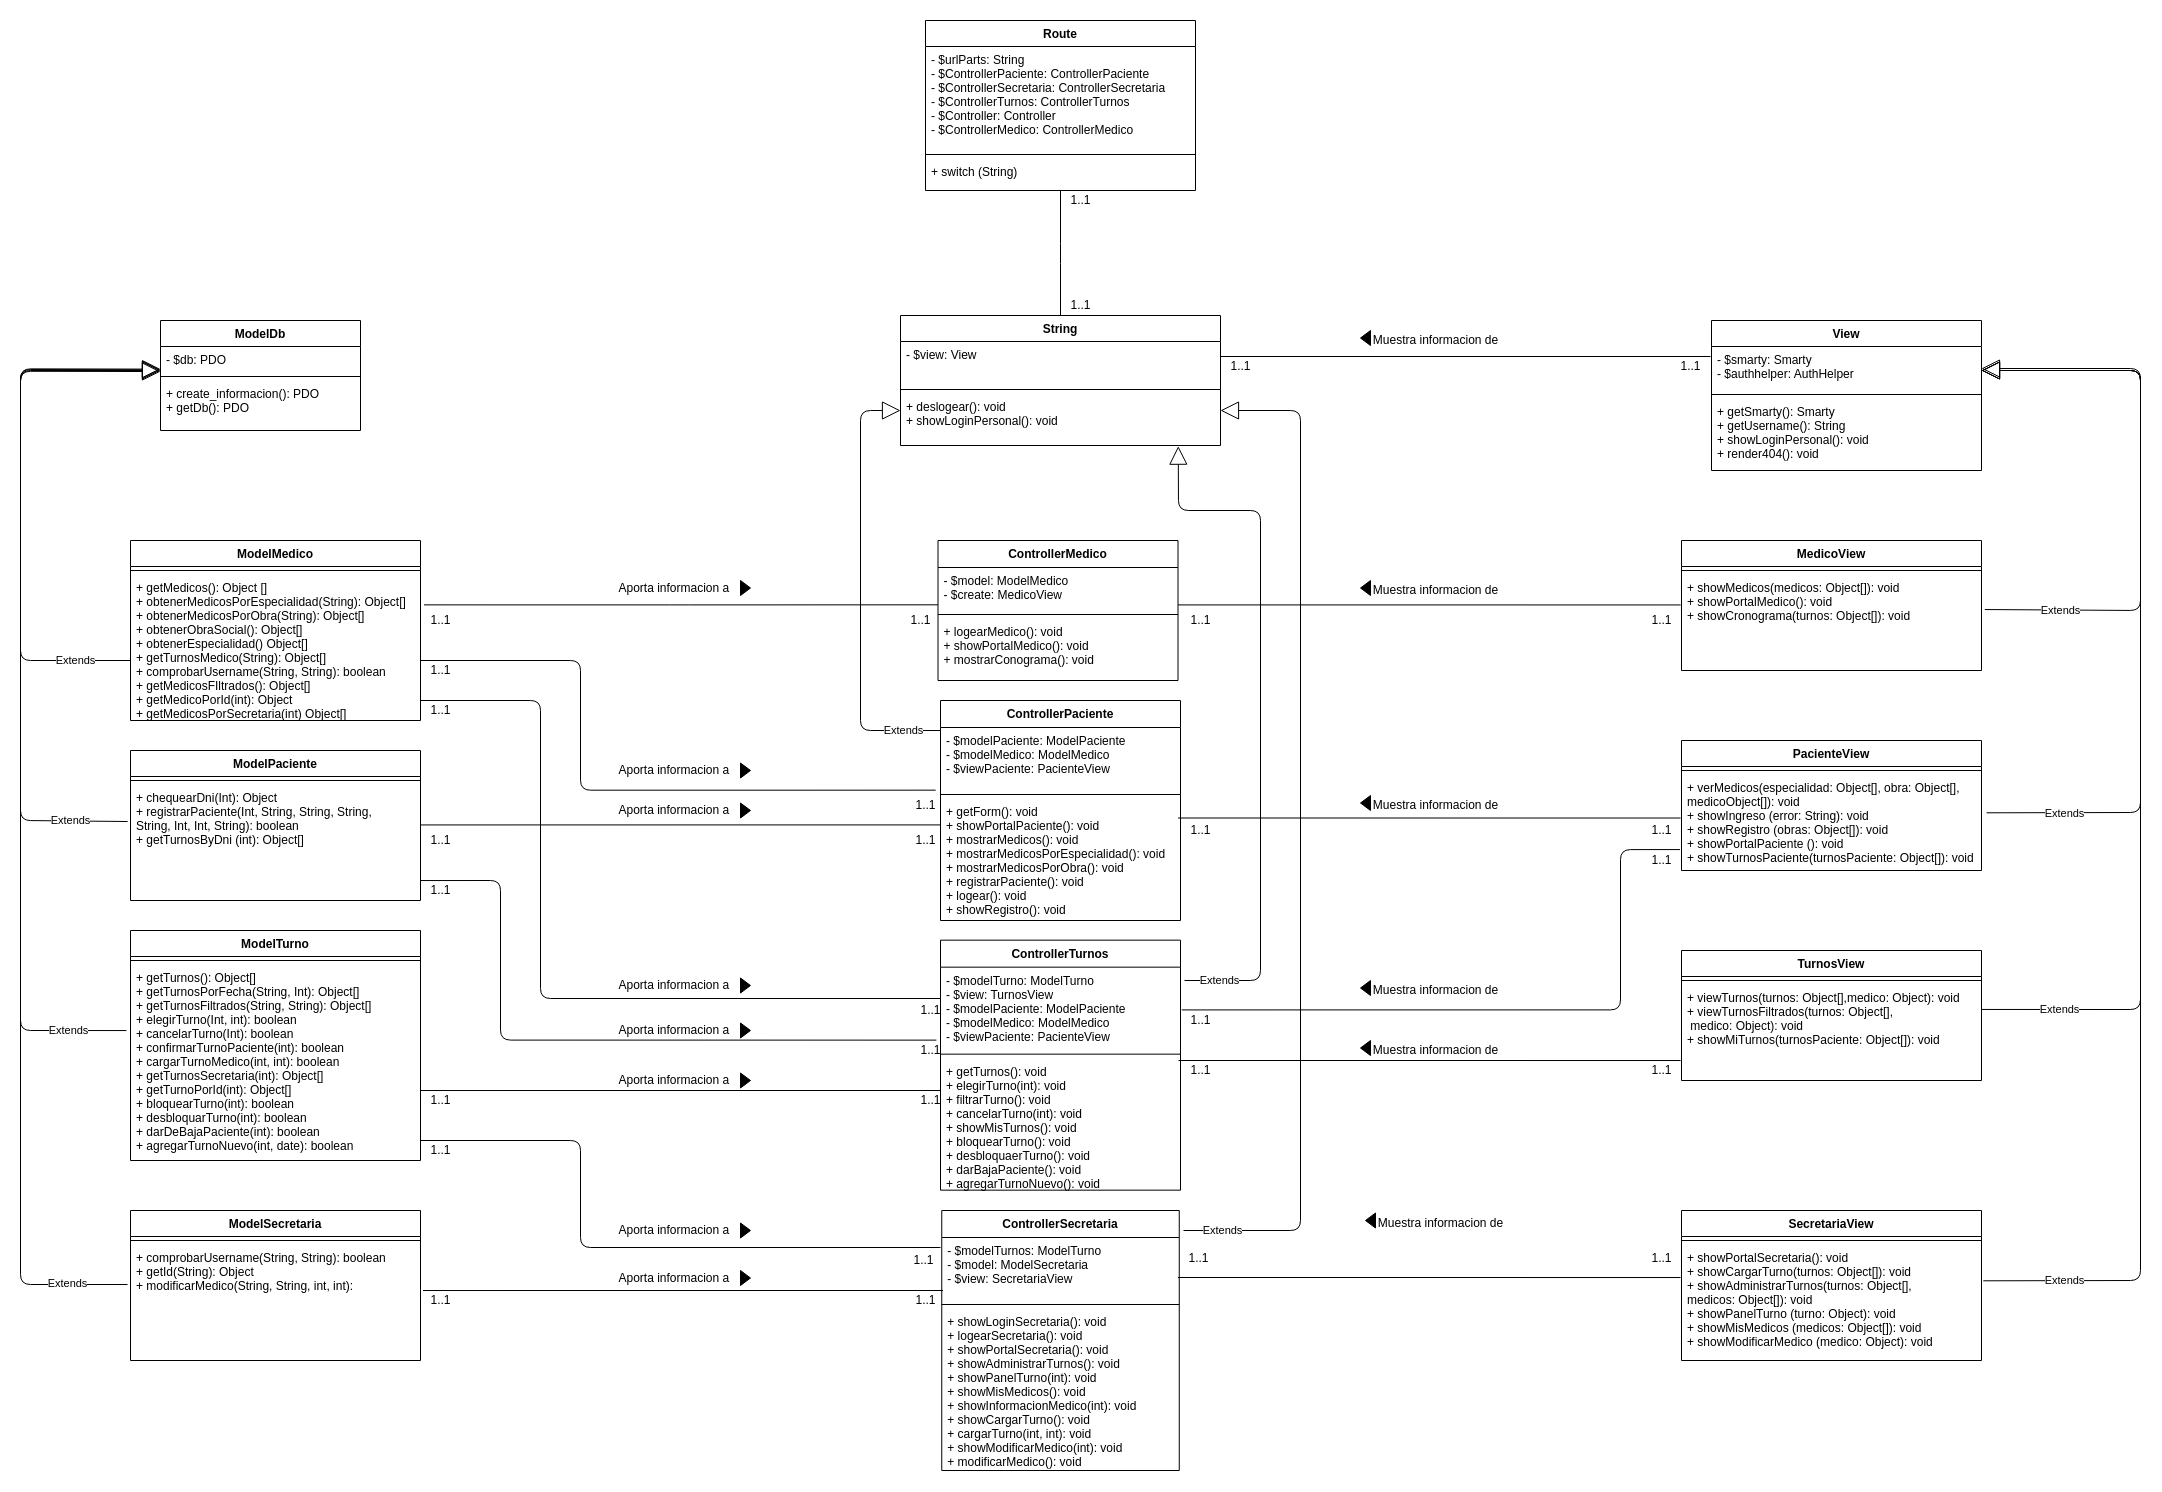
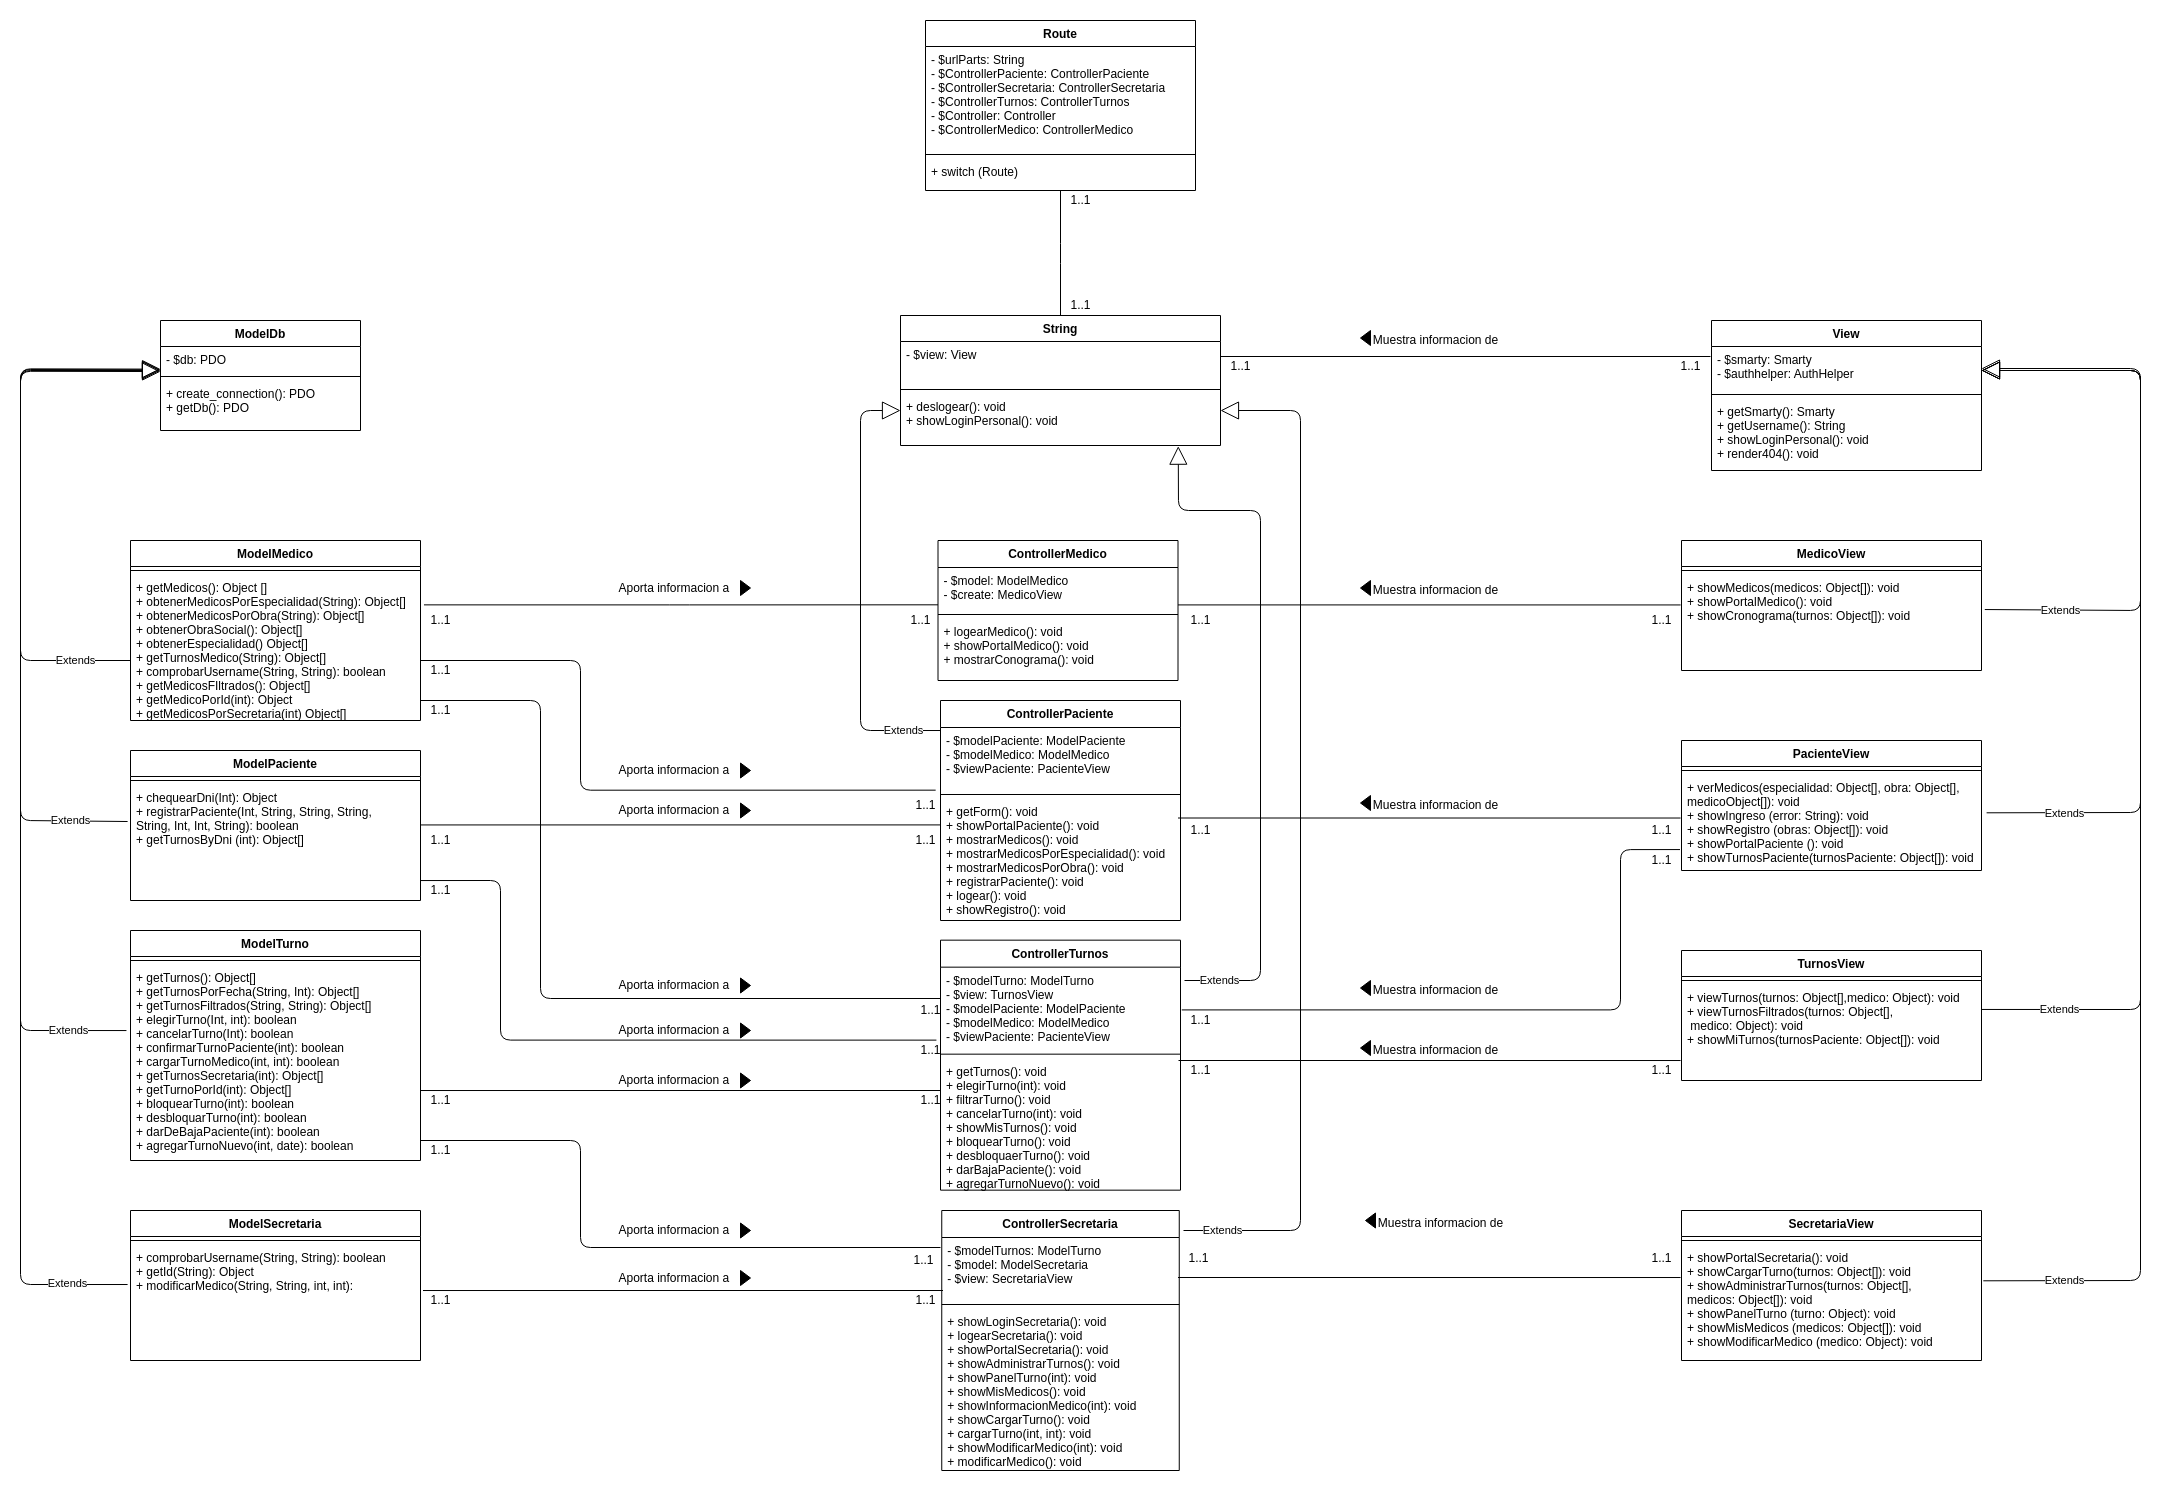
node "+ switch (String)": label "+ switch (String)" -> "+ switch (Route)"
node "+ create_informacion(): PDO + getDb(): PDO": label "+ create_informacion(): PDO + getDb(): PDO" -> "+ create_connection(): PDO + getDb(): PDO"
